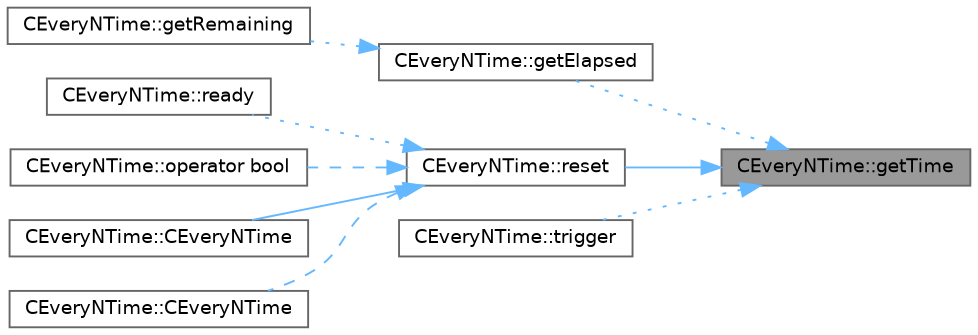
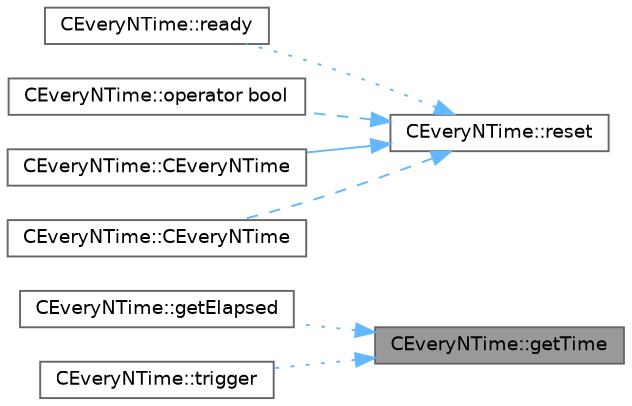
node "CEveryNTime::getRemaining": removed
edge "CEveryNTime::reset" -> "CEveryNTime::getTime": removed
